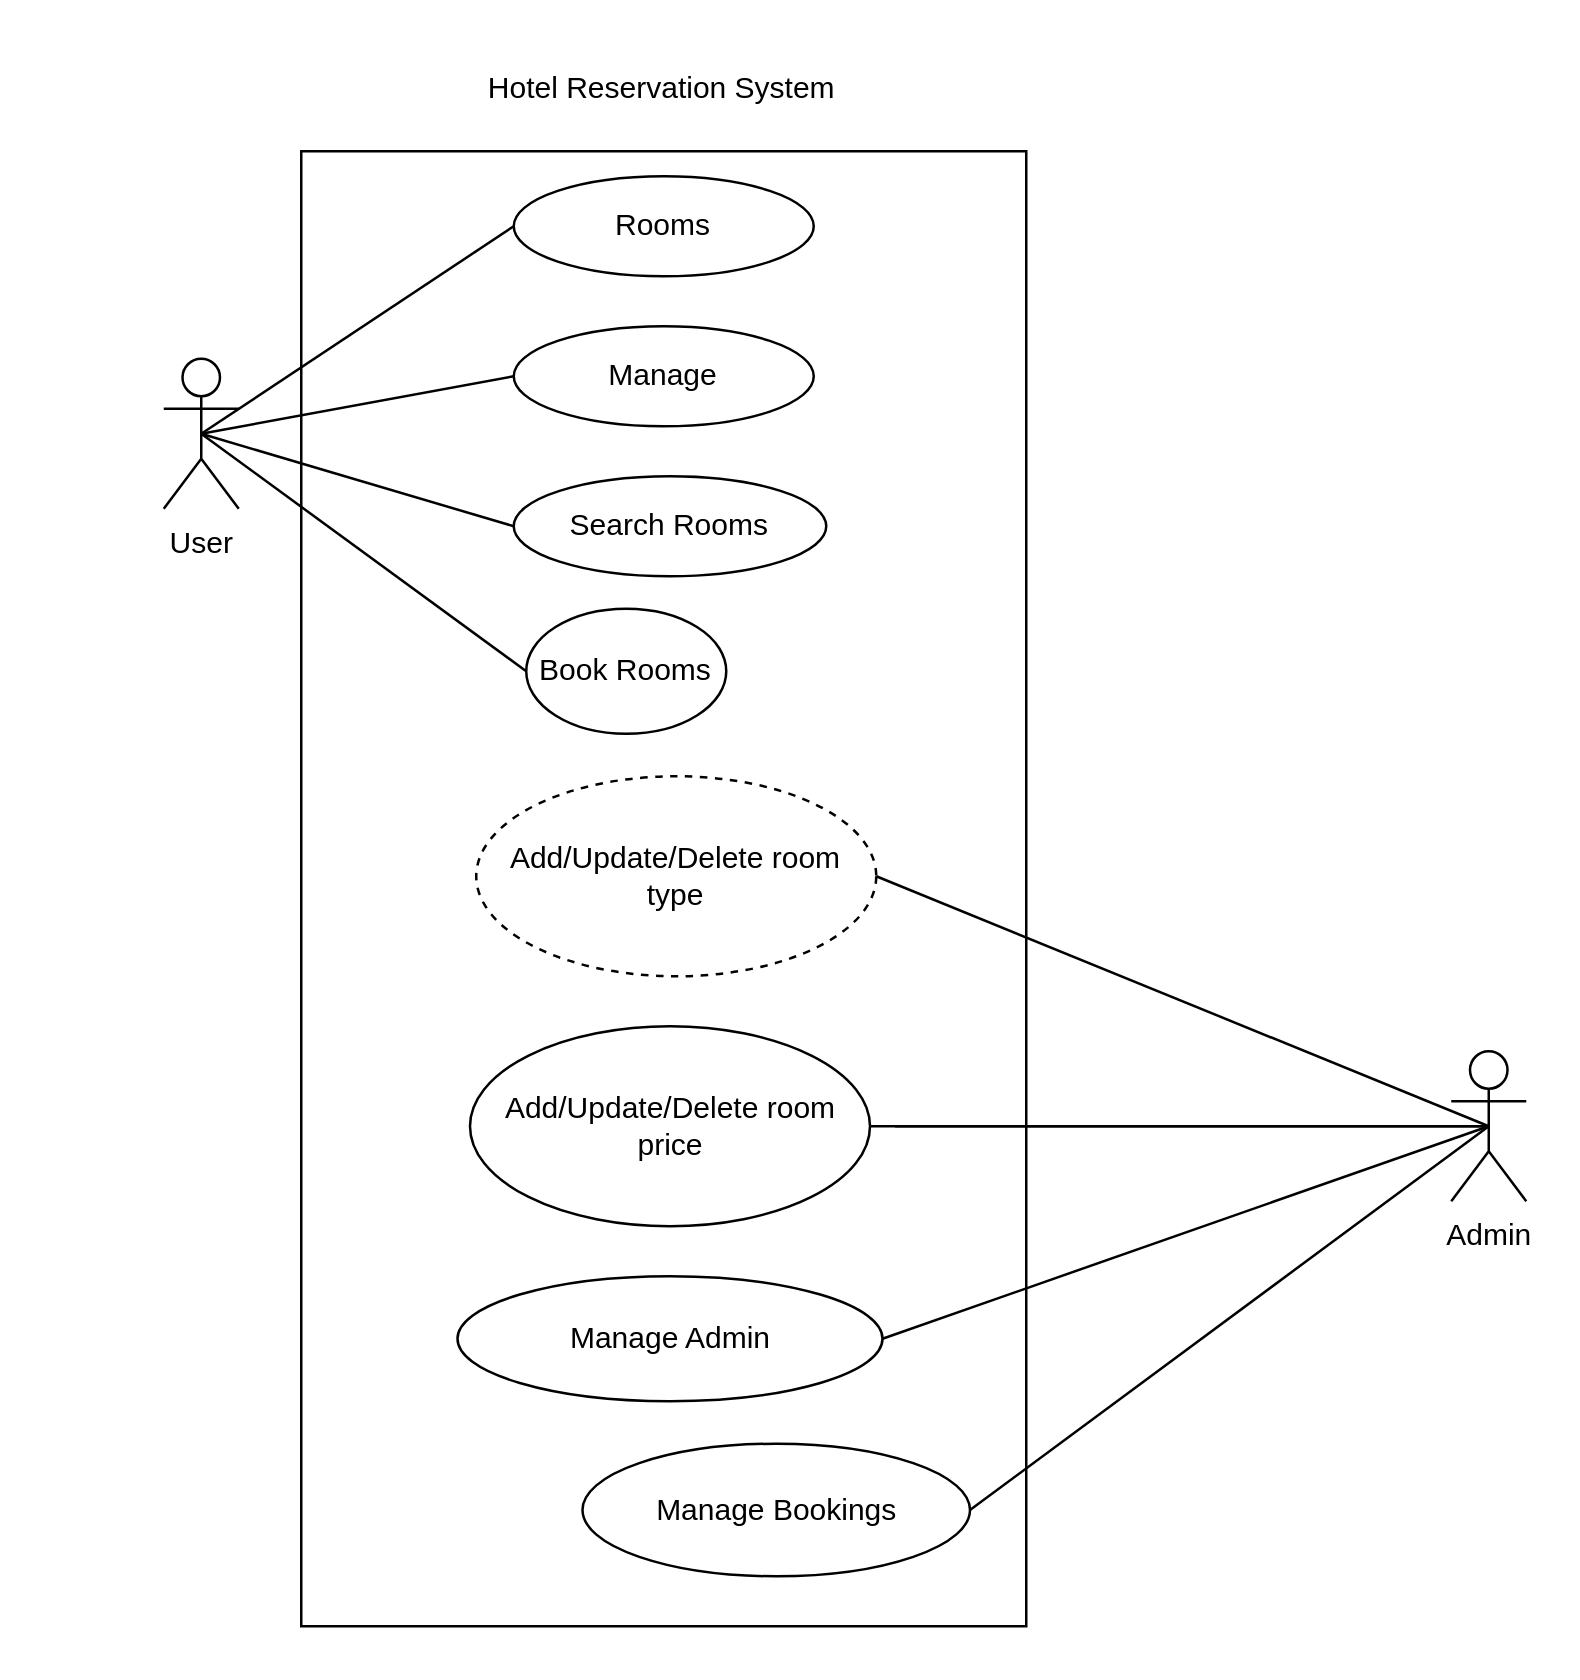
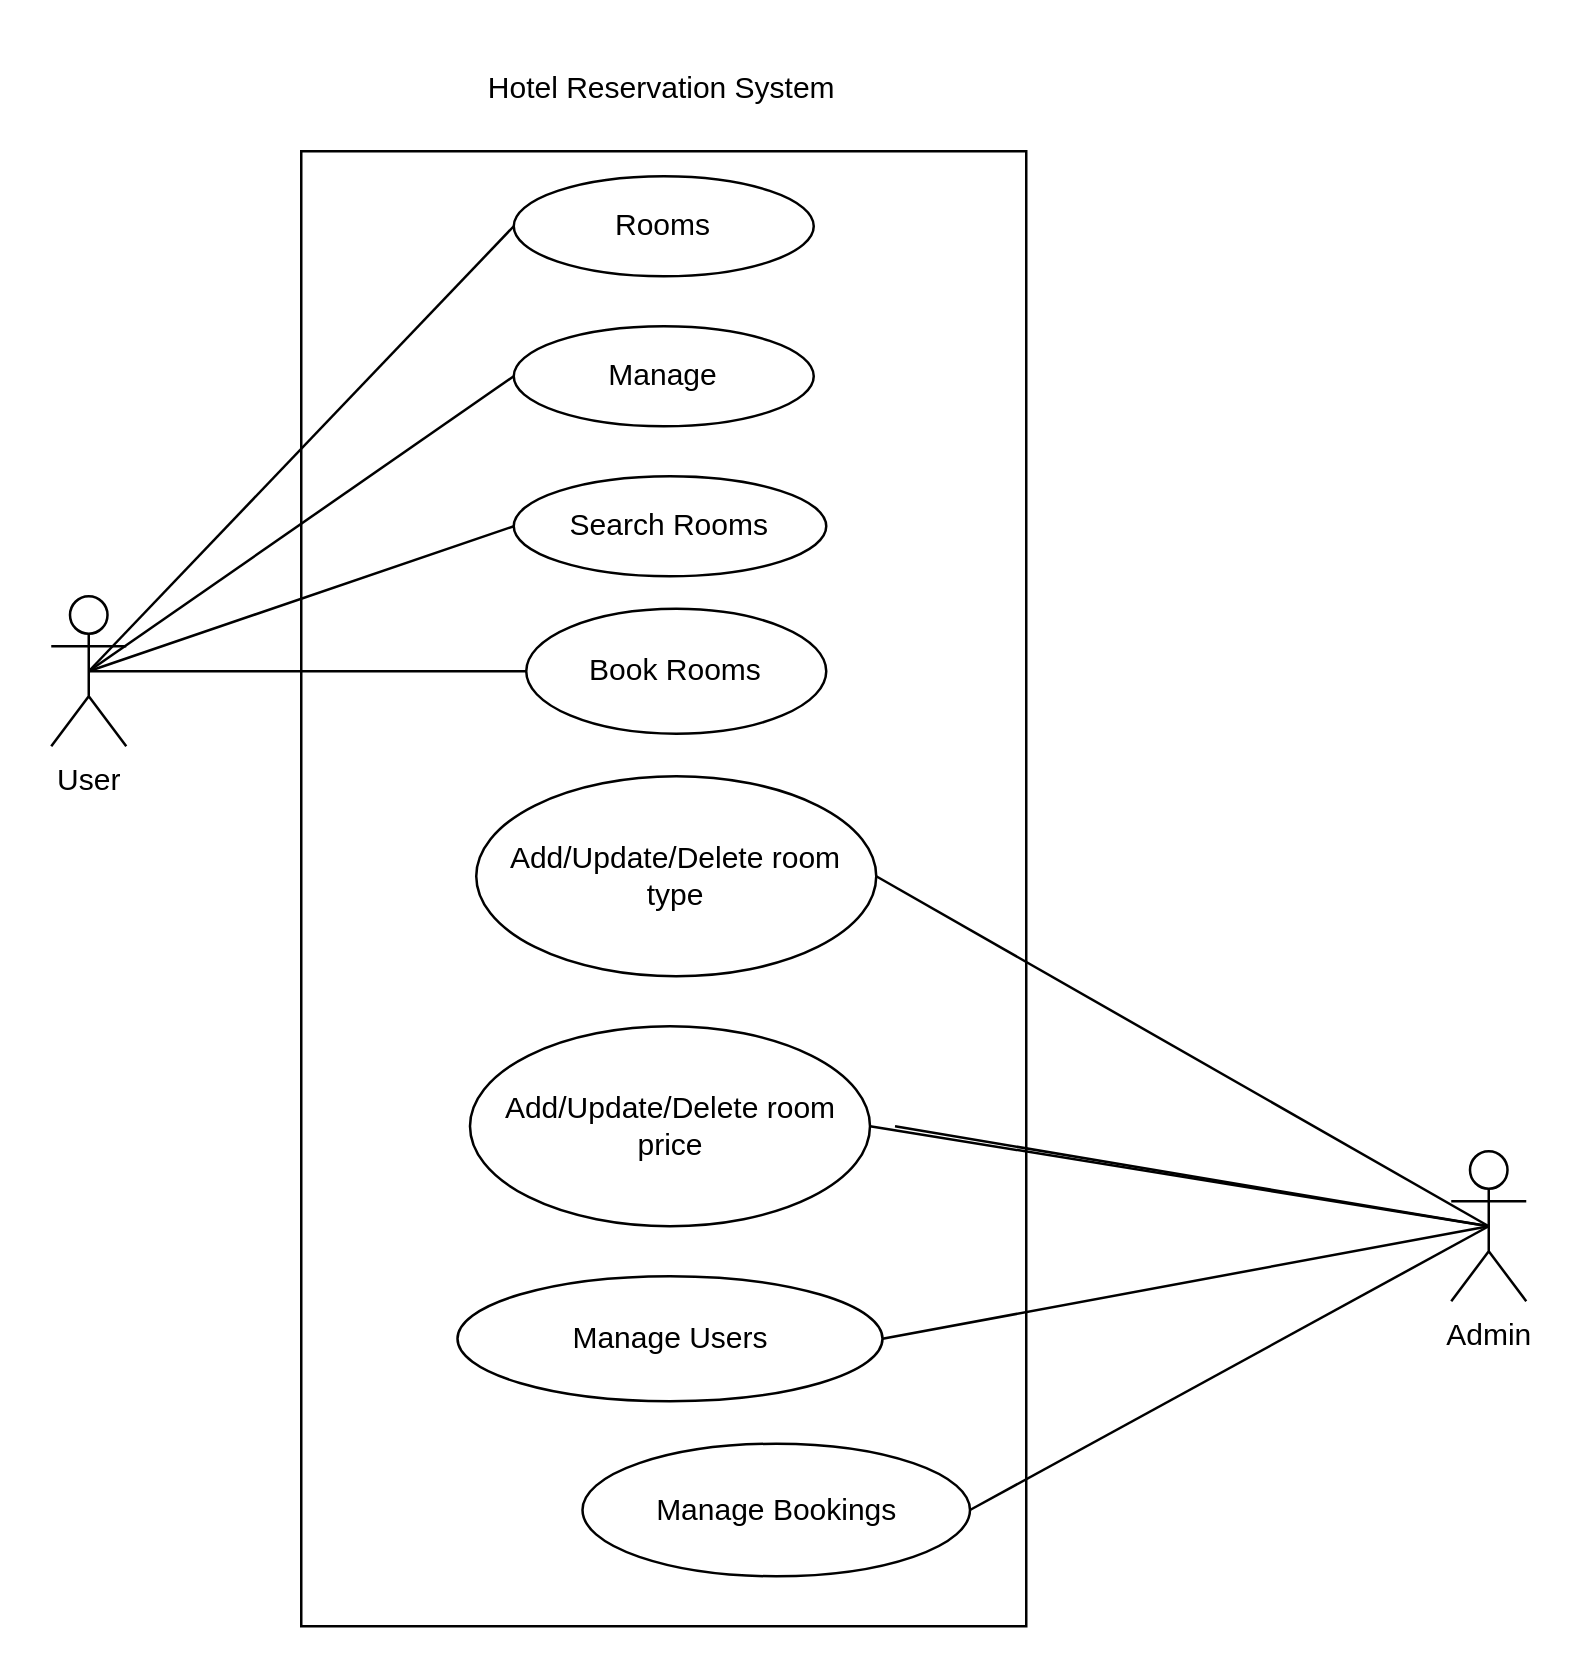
node "User": moved (201, 434) -> (89, 671)
node "Book Rooms": size 200x125 -> 300x125
node "Add/Update/Delete room type": style dashed -> solid
node "Admin": moved (1489, 1126) -> (1489, 1226)
node "Manage Admin": label "Manage Admin" -> "Manage Users"
